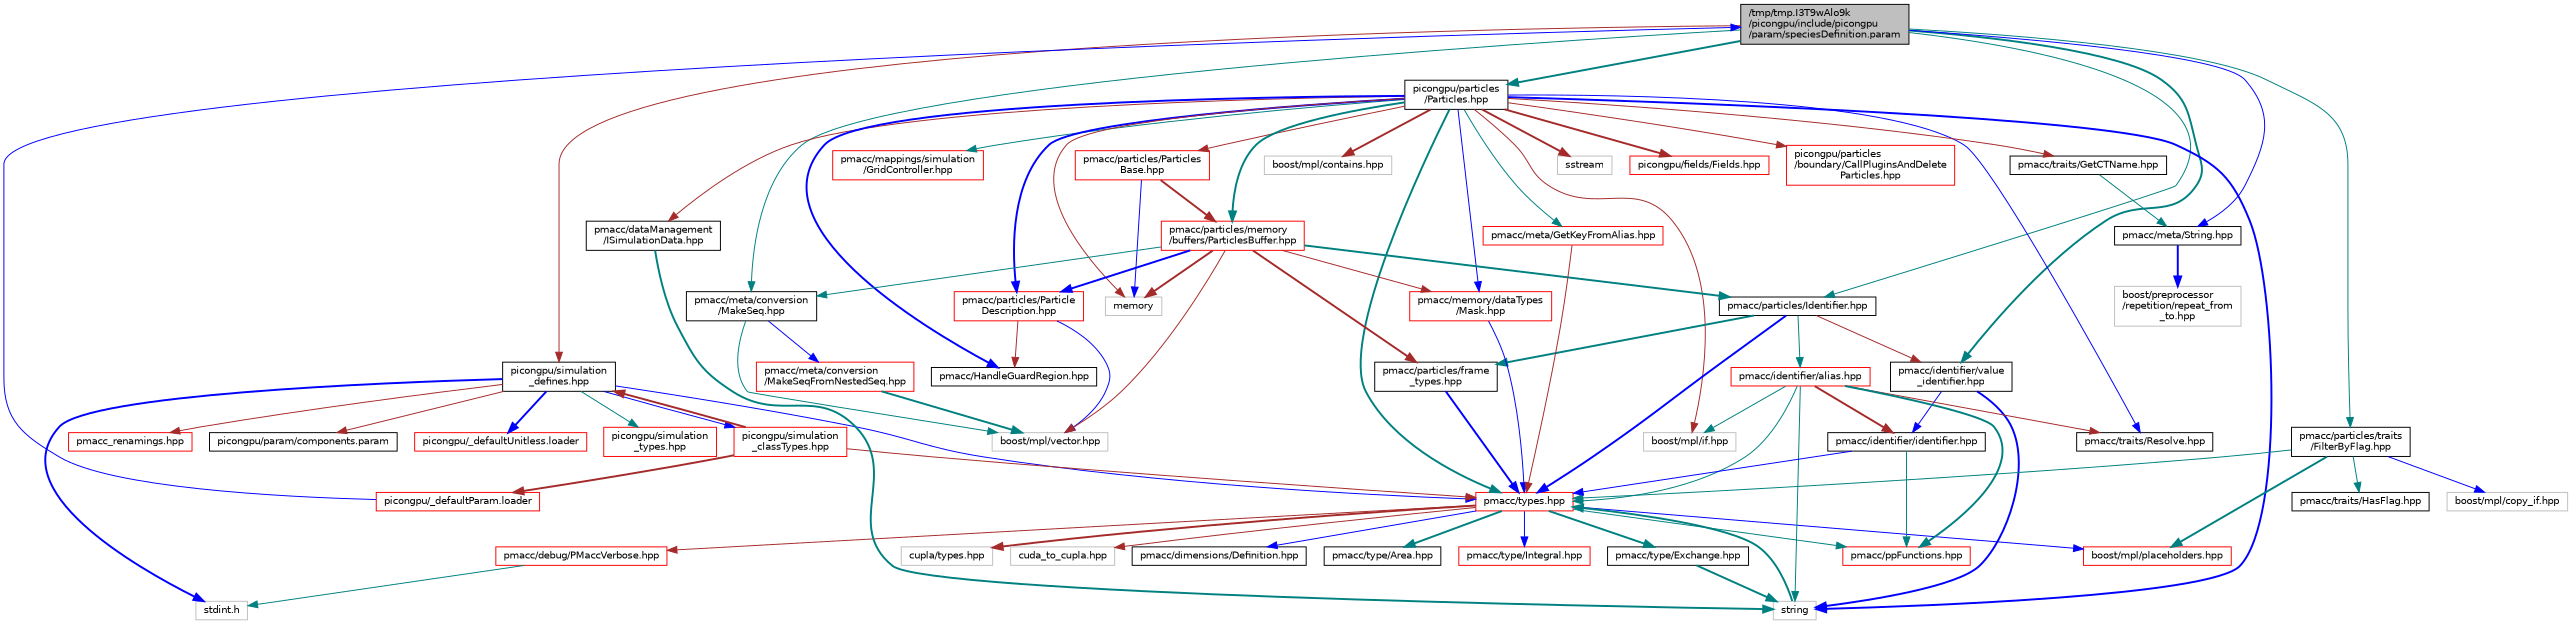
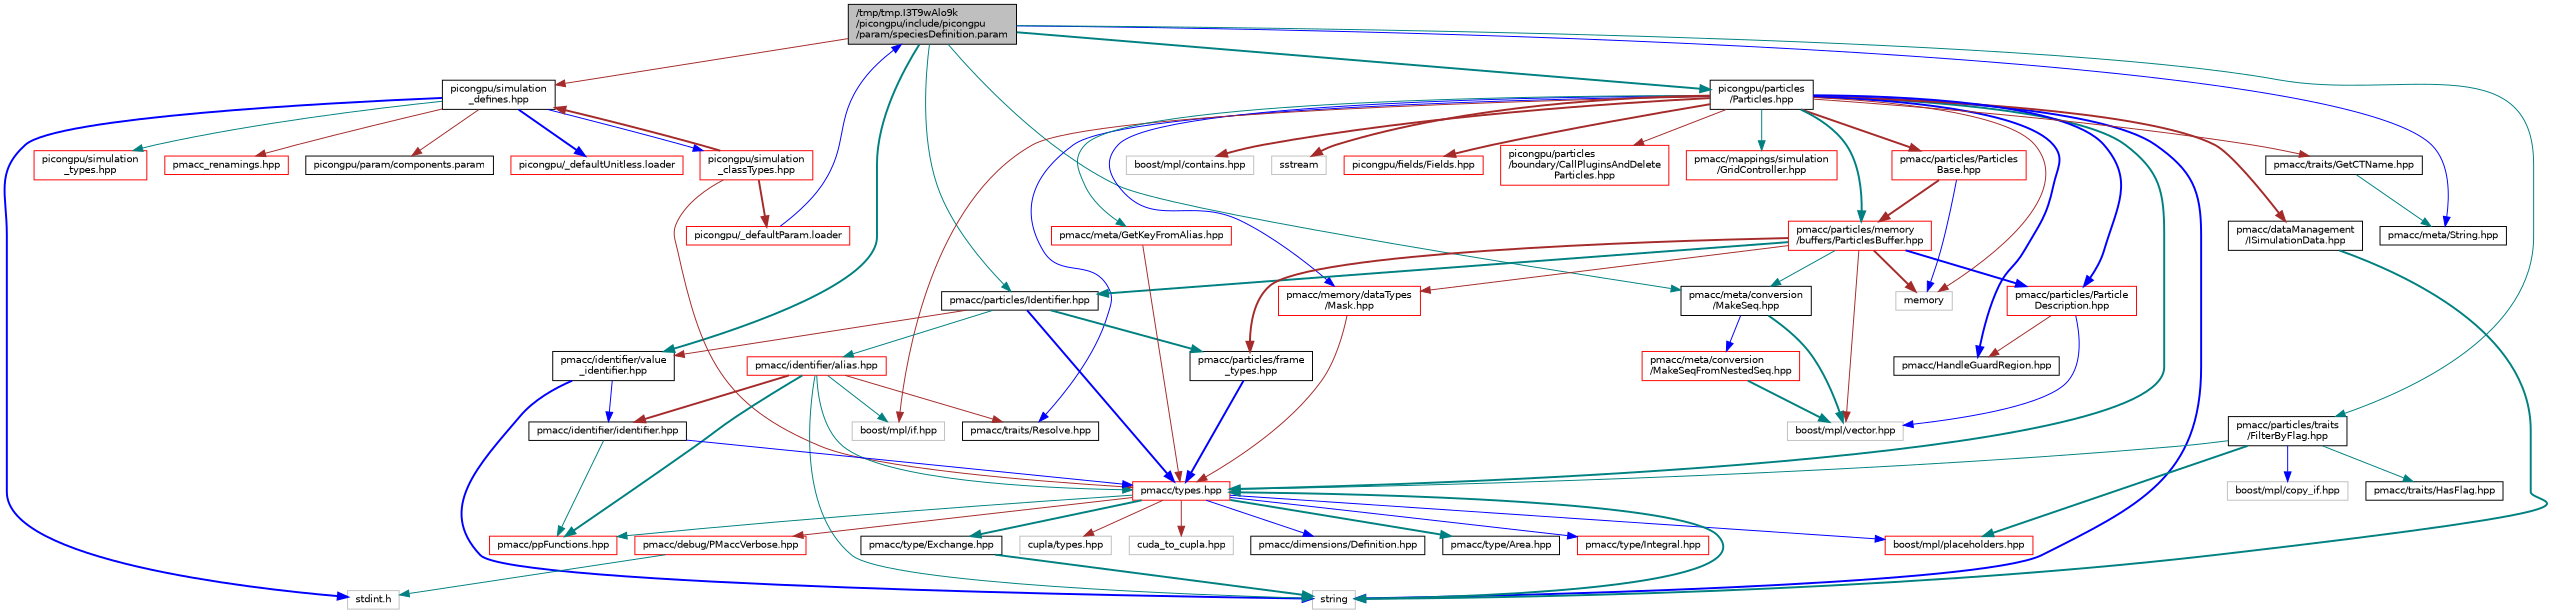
edge "picongpu/particles /Particles.hpp" -> "pmacc/dataManagement /ISimulationData.hpp": style solid -> bold
edge "picongpu/particles /Particles.hpp" -> "pmacc/particles/Particles Base.hpp": style solid -> bold
node "boost/preprocessor /repetition/repeat_from _to.hpp": removed
edge "pmacc/memory/dataTypes /Mask.hpp" -> "pmacc/types.hpp": color blue -> brown
edge "pmacc/meta/conversion /MakeSeq.hpp" -> "boost/mpl/vector.hpp": style solid -> bold
edge "picongpu/simulation _defines.hpp" -> "pmacc/types.hpp": removed
edge "pmacc/types.hpp" -> "cupla/types.hpp": style bold -> solid
